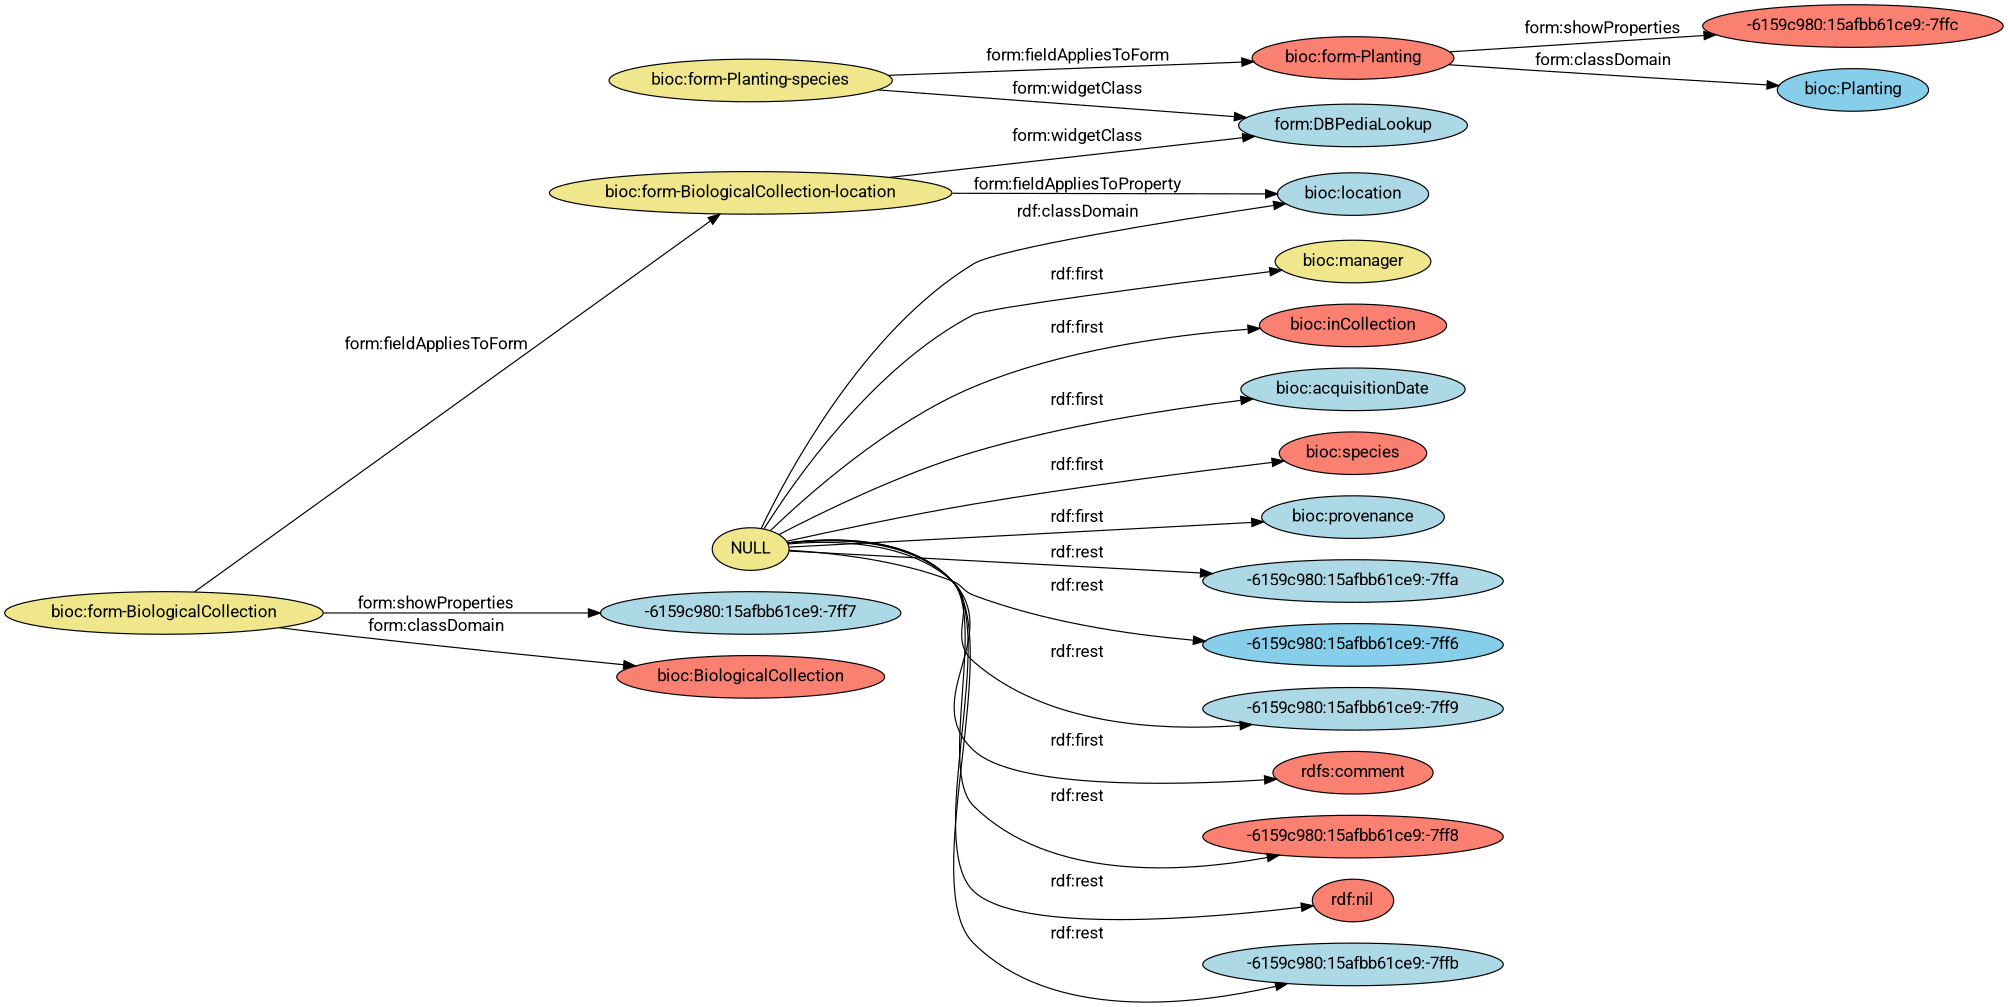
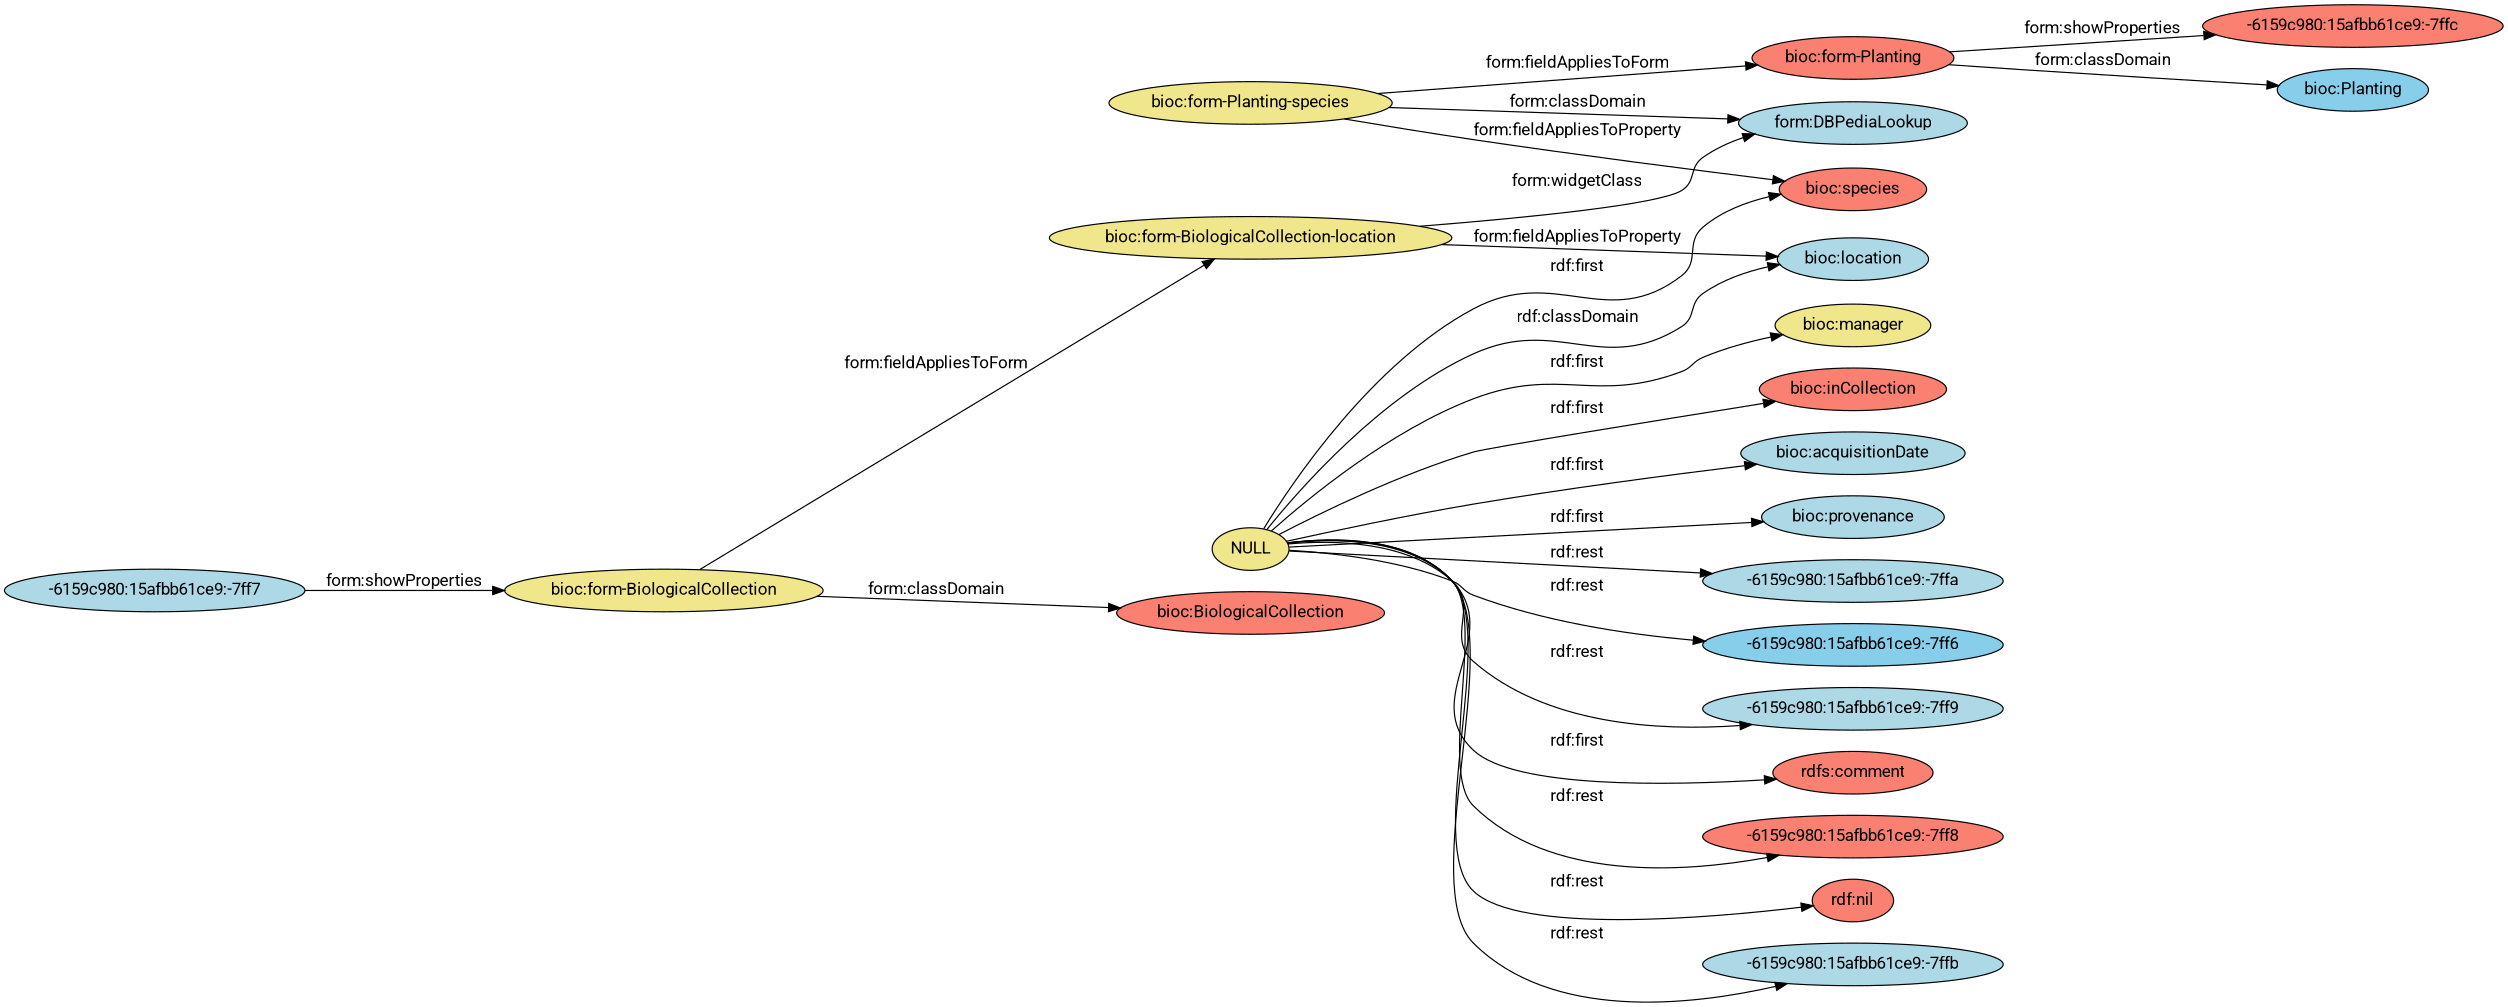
edge "bioc:form-Planting-species" -> "form:DBPediaLookup": label "form:widgetClass" -> "form:classDomain"
edge "bioc:form-Planting-species" -> "bioc:species": added, label "form:fieldAppliesToProperty"
edge "bioc:form-BiologicalCollection" -> "-6159c980:15afbb61ce9:-7ff7": reversed
